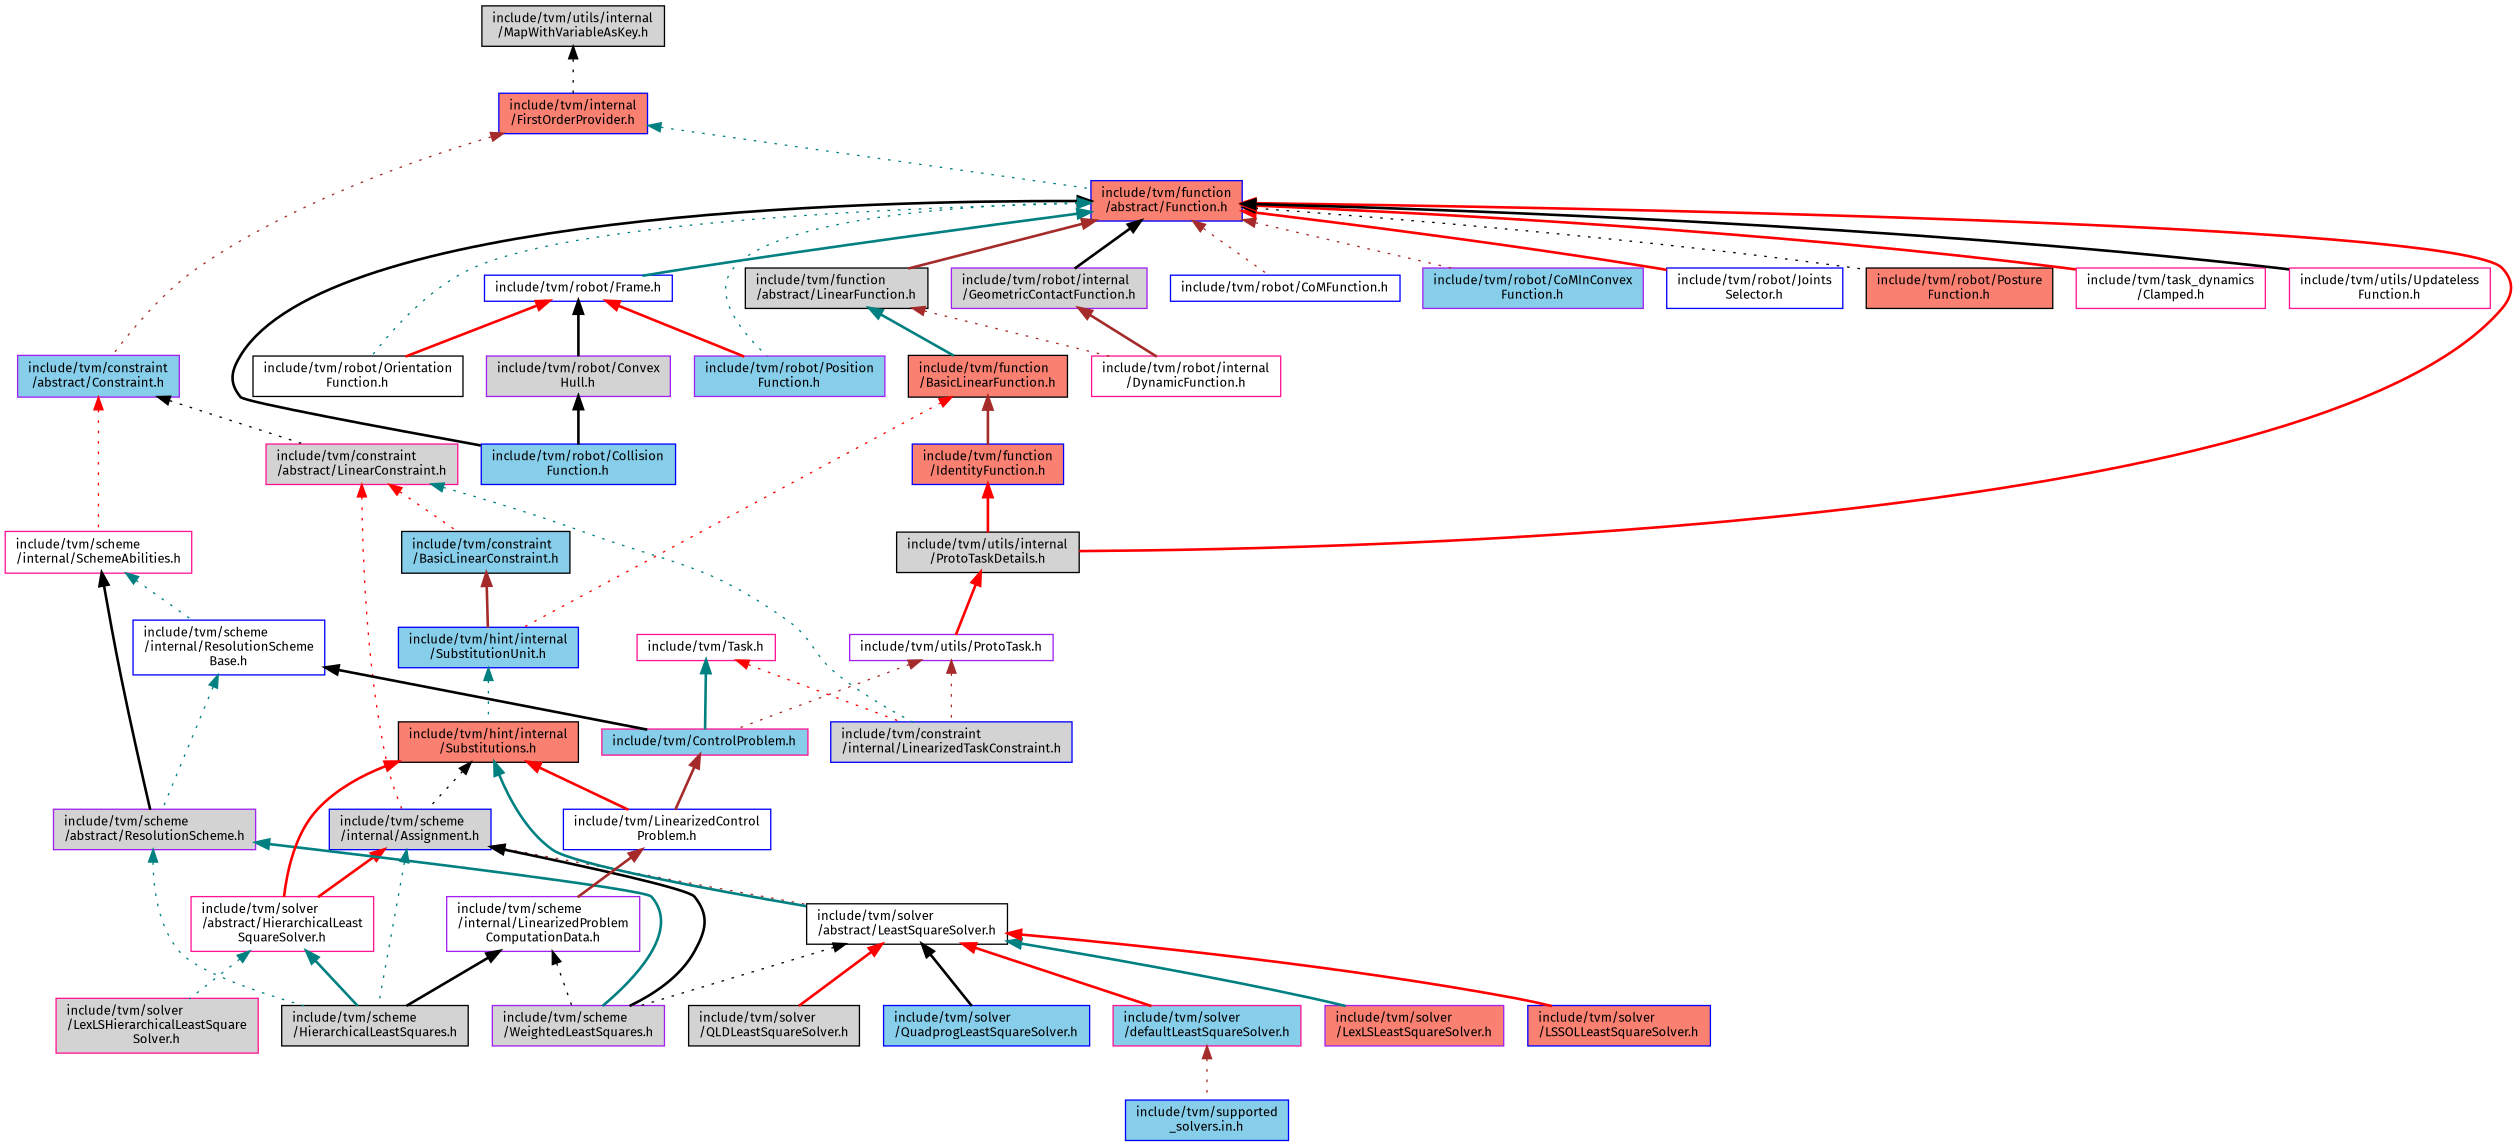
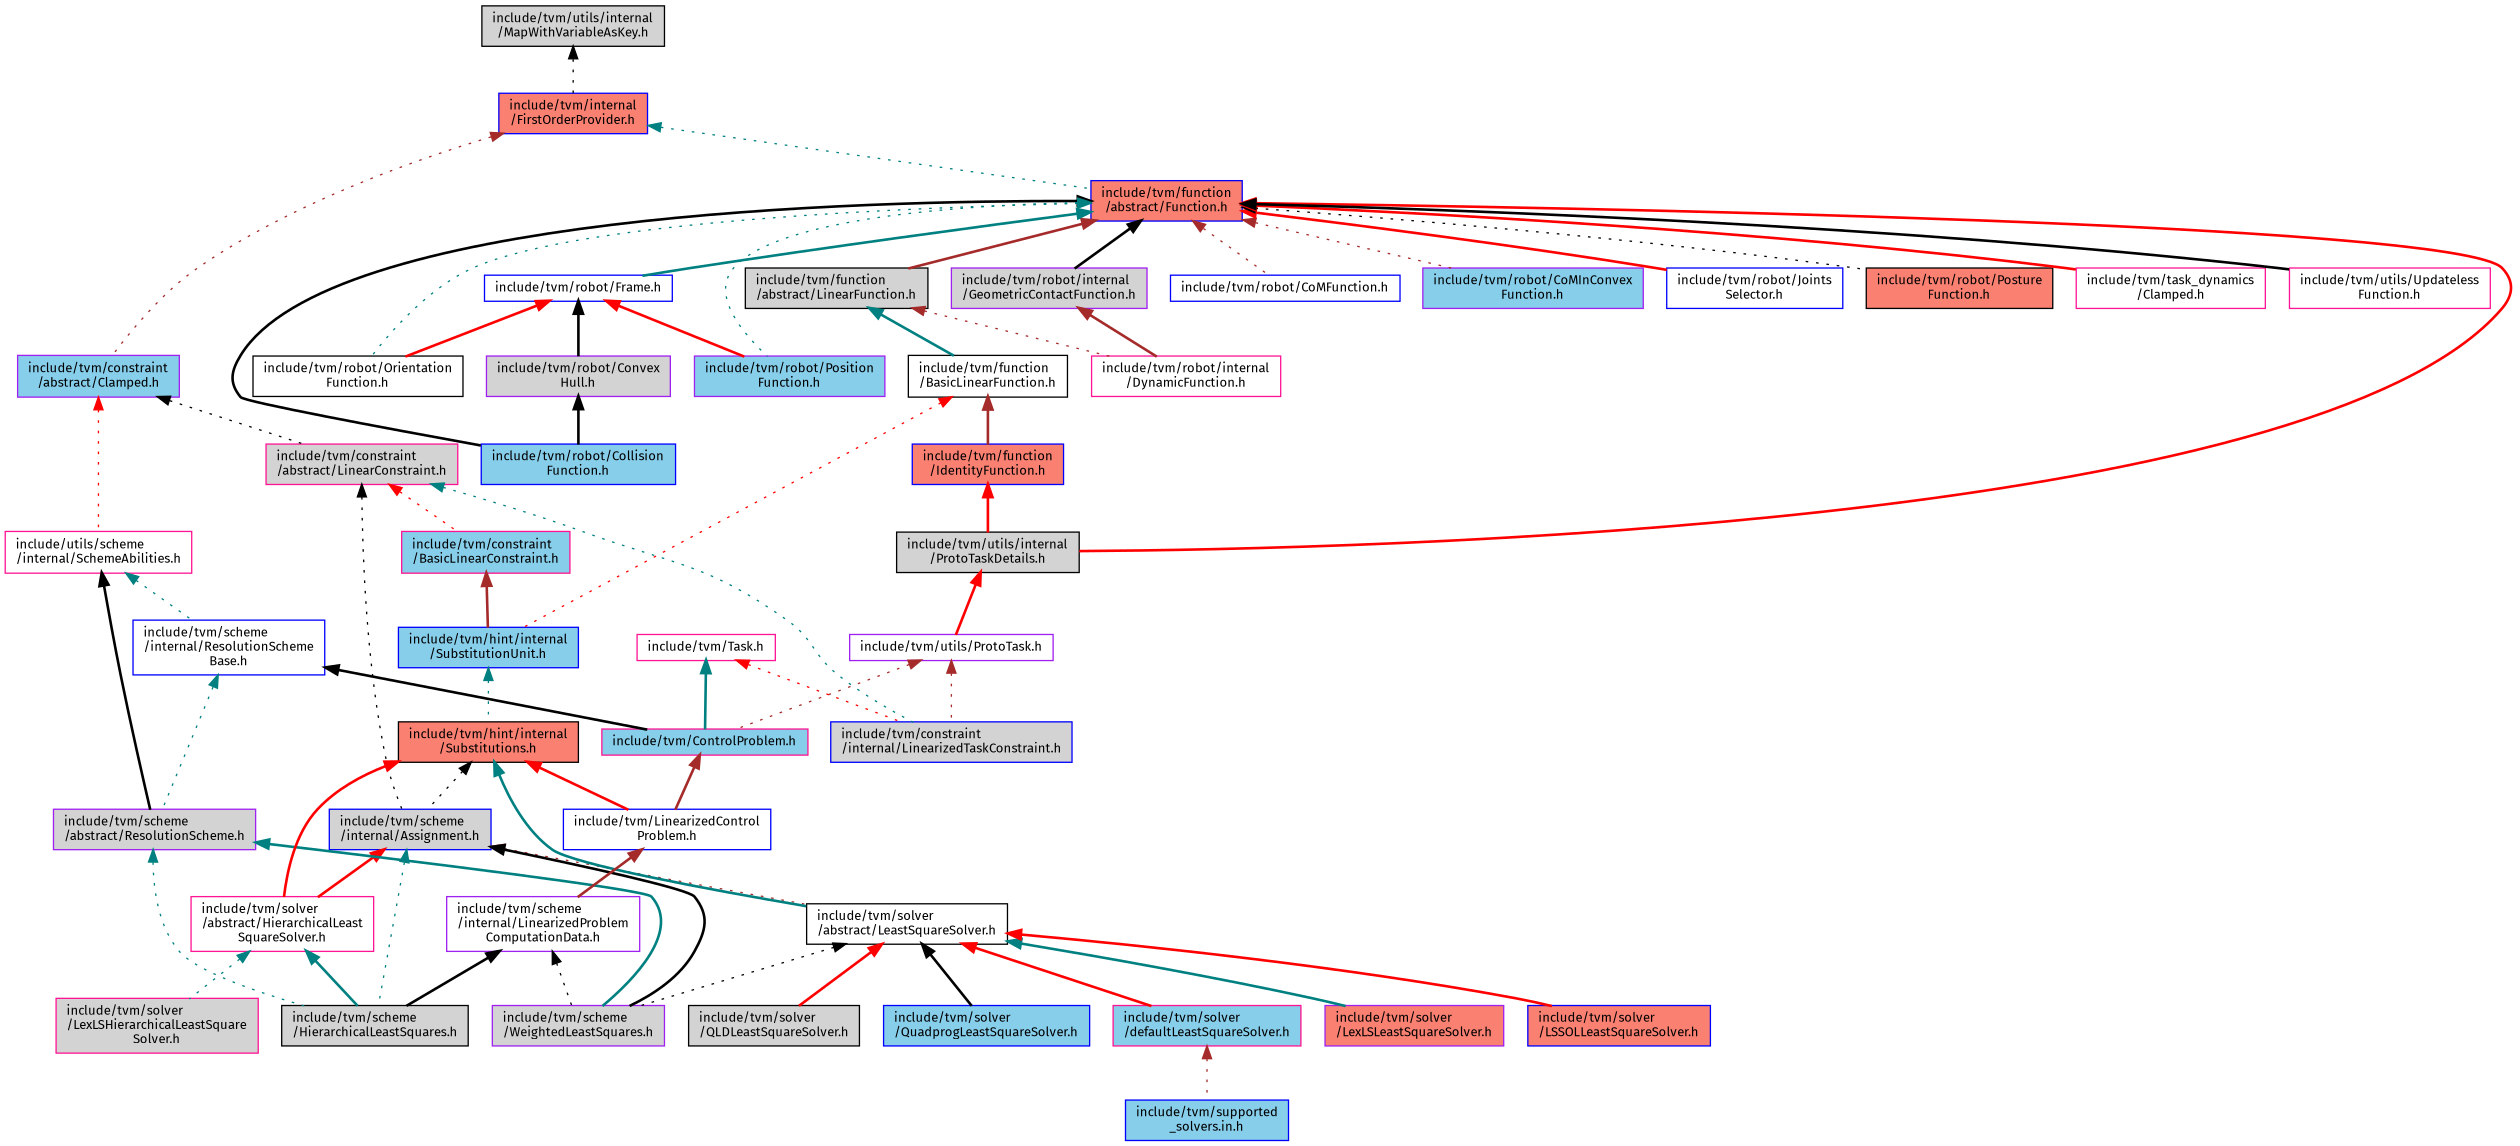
node "include/tvm/constraint /abstract/Constraint.h": label "include/tvm/constraint /abstract/Constraint.h" -> "include/tvm/constraint /abstract/Clamped.h"
node "include/tvm/function /BasicLinearFunction.h": fillcolor salmon -> white
node "include/tvm/scheme /internal/SchemeAbilities.h": label "include/tvm/scheme /internal/SchemeAbilities.h" -> "include/utils/scheme /internal/SchemeAbilities.h"
node "include/tvm/constraint /BasicLinearConstraint.h": color black -> deeppink
edge "include/tvm/scheme /internal/Assignment.h" -> "include/tvm/constraint /abstract/LinearConstraint.h": color red -> black
